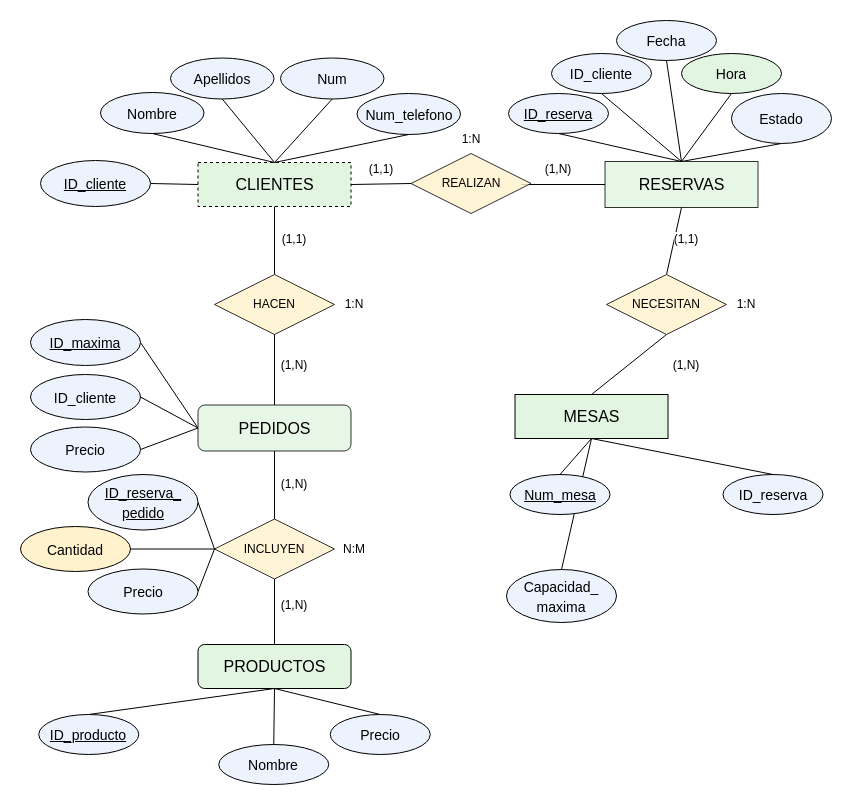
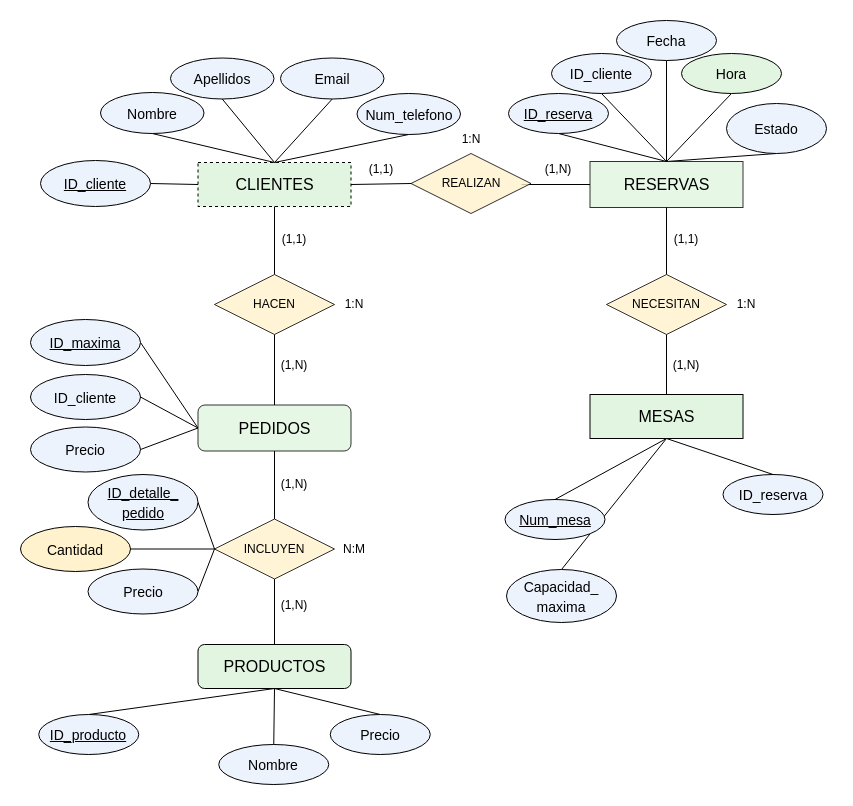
node "Num": label "Num" -> "Email"
node "Estado": moved (782, 119) -> (777, 129)
node "RESERVAS": moved (682, 185) -> (667, 185)
node "MESAS": moved (592, 417) -> (667, 417)
node "Num_mesa": moved (560, 495) -> (555, 520)
node "ID_reserva_ pedido": label "ID_reserva_ pedido" -> "ID_detalle_ pedido"
